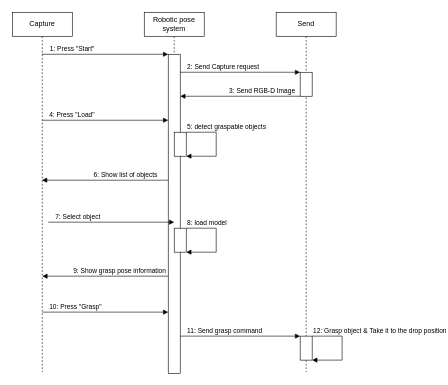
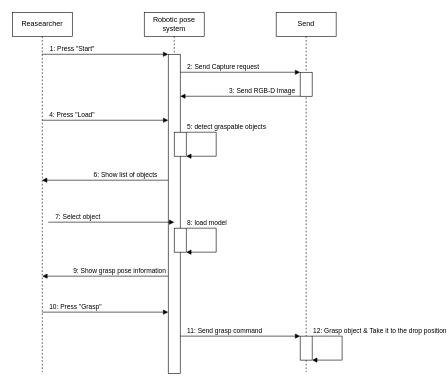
node "Capture": label "Capture" -> "Reasearcher"
